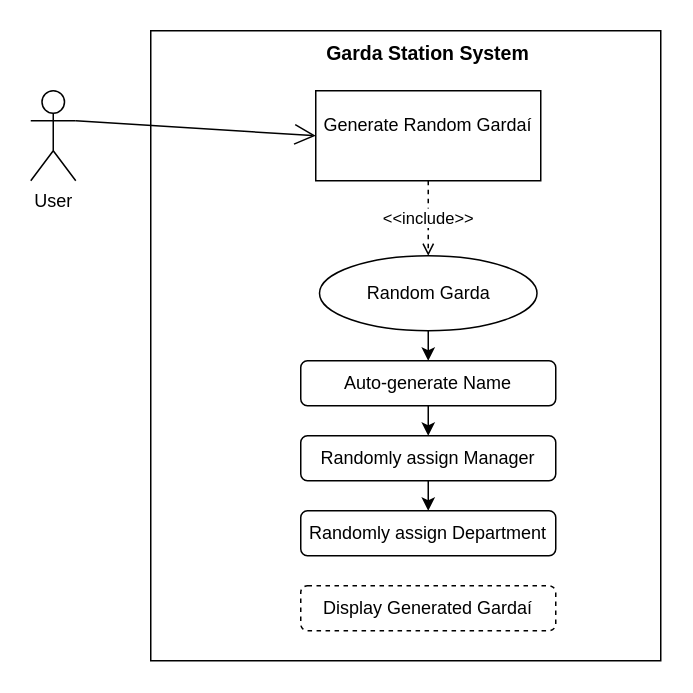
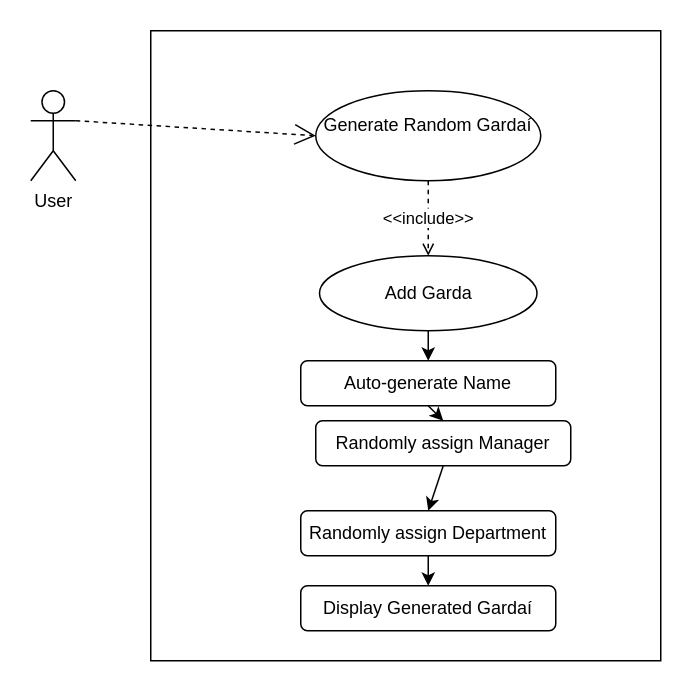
node "Garda Station System": removed
edge "User" -> "Generate Random Gardaí": style solid -> dashed
node "Generate Random Gardaí": shape rectangle -> ellipse
node "Random Garda": label "Random Garda" -> "Add Garda"
node "Randomly assign Manager": moved (428, 458) -> (443, 443)
edge "Randomly assign Department" -> "Display Generated Gardaí": added
node "Display Generated Gardaí": style dashed -> solid
